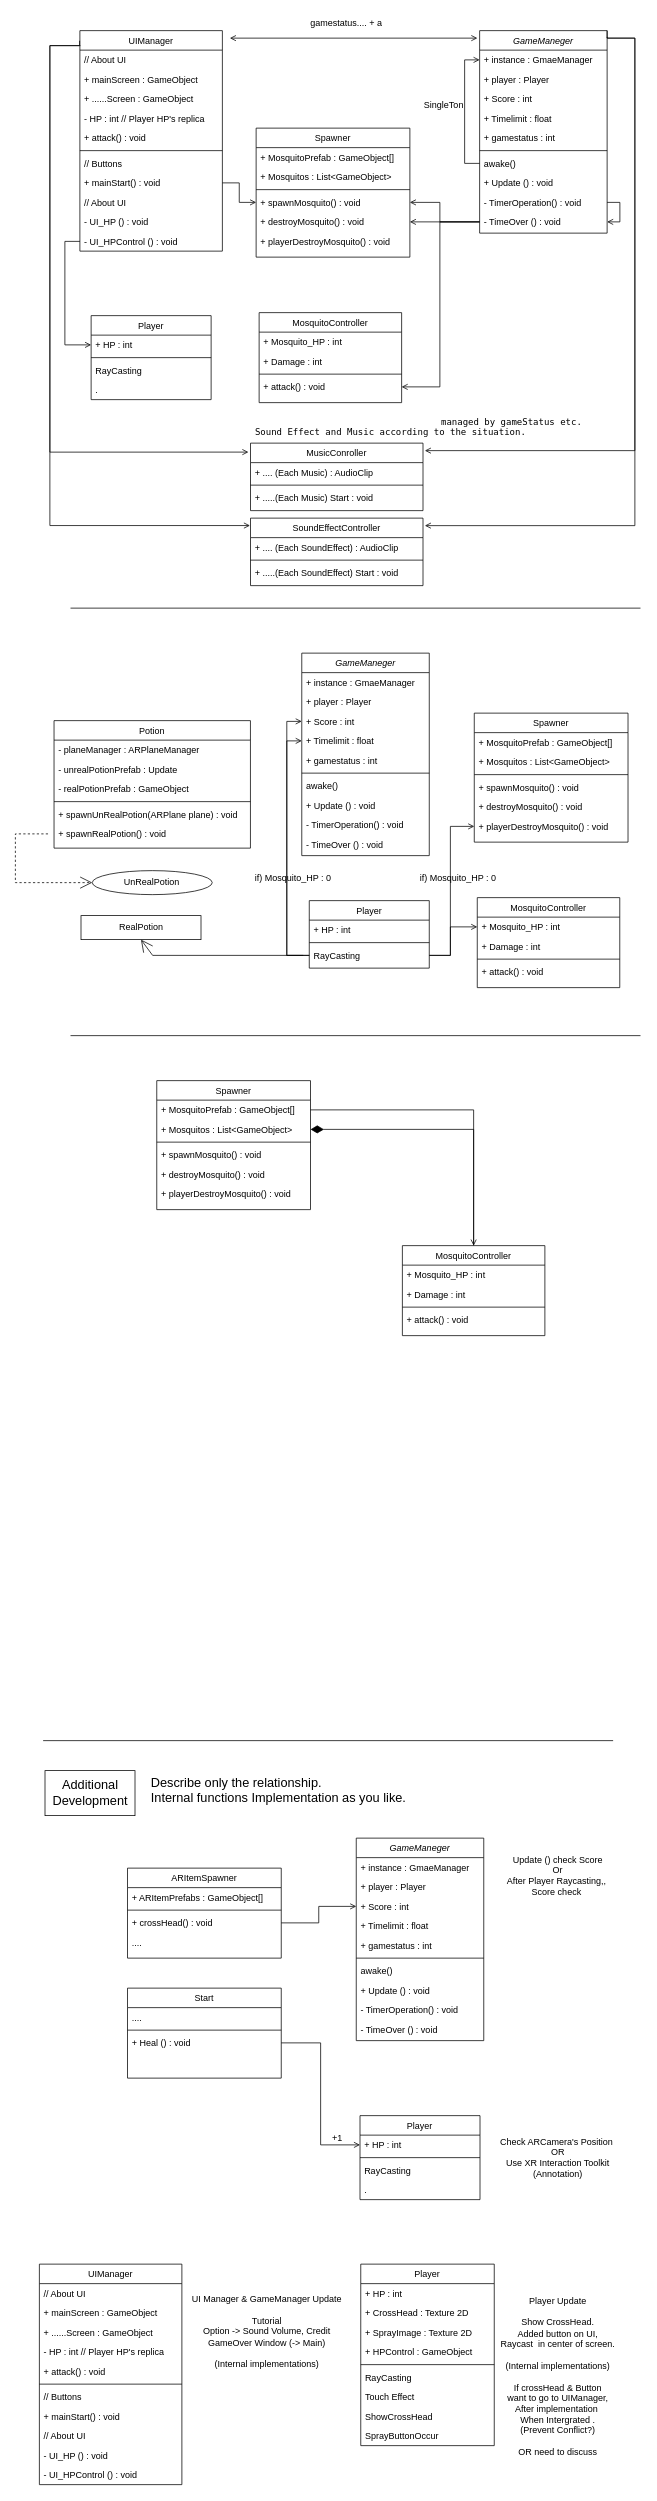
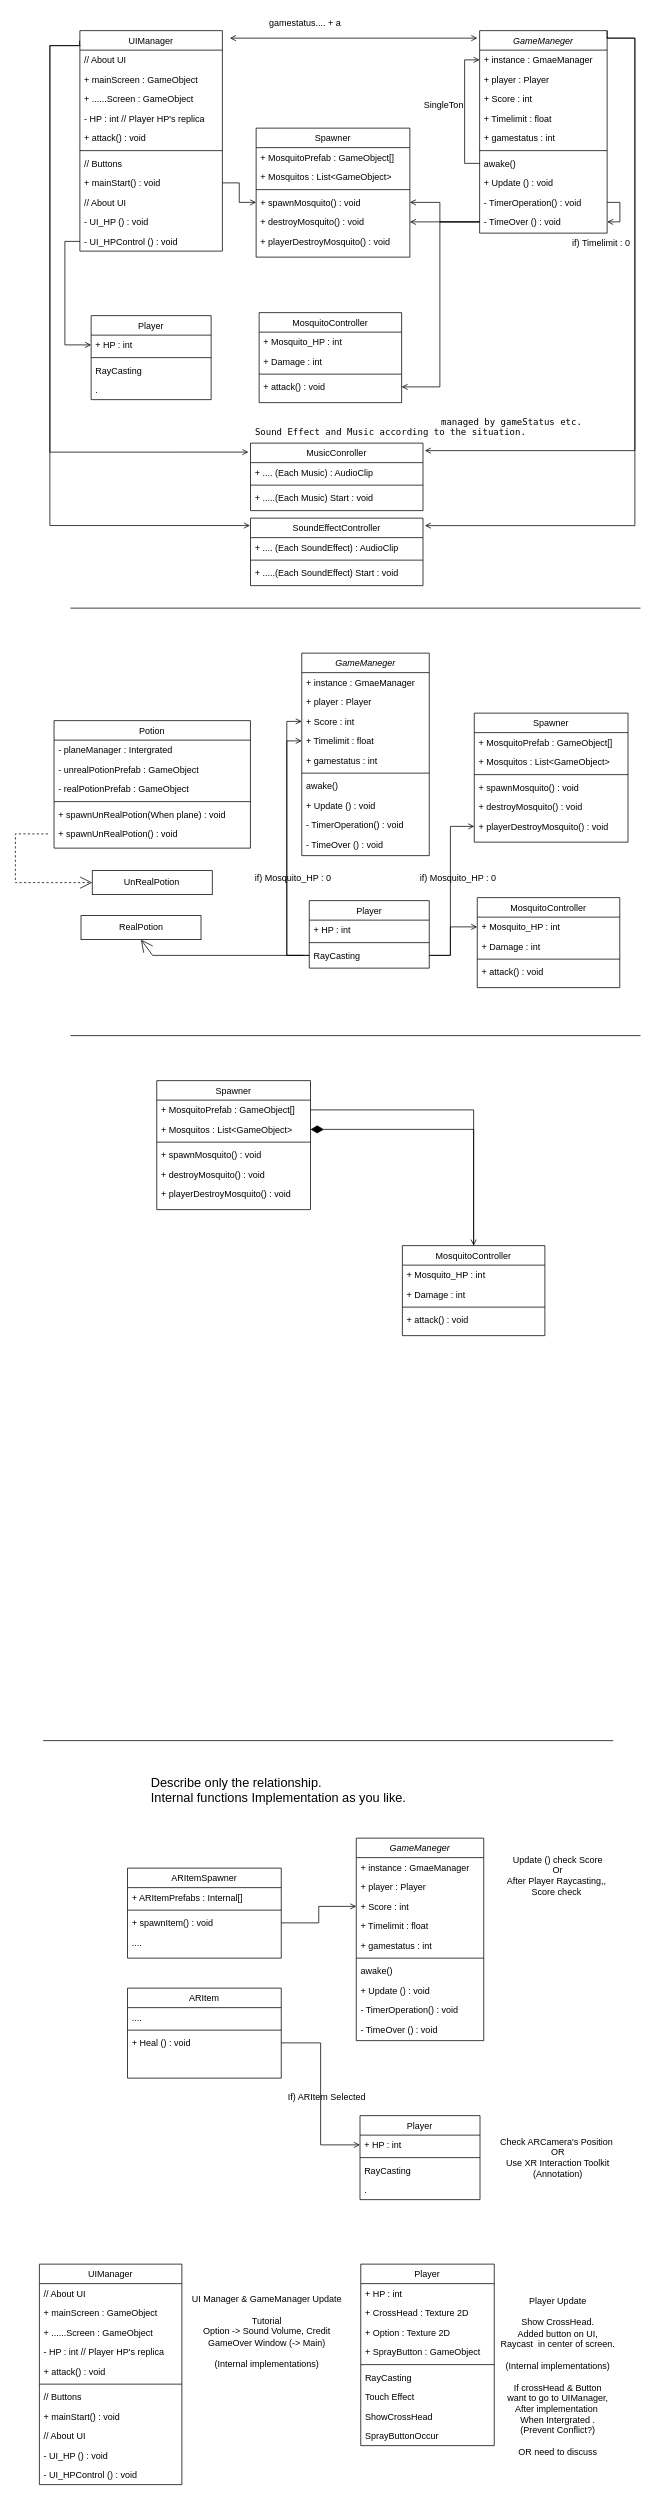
node "gamestatus.... + a": moved (346, 23) -> (305, 23)
node "if) Timelimit : 0": added
node "- planeManager : ARPlaneManager": label "- planeManager : ARPlaneManager" -> "- planeManager : Intergrated"
node "- unrealPotionPrefab : Update": label "- unrealPotionPrefab : Update" -> "- unrealPotionPrefab : GameObject"
node "+ spawnUnRealPotion(ARPlane plane) : void": label "+ spawnUnRealPotion(ARPlane plane) : void" -> "+ spawnUnRealPotion(When plane) : void"
node "+ spawnRealPotion() : void": label "+ spawnRealPotion() : void" -> "+ spawnUnRealPotion() : void"
node "UnRealPotion": shape ellipse -> rectangle
node "Additional Development": removed
node "+ ARItemPrefabs : GameObject[]": label "+ ARItemPrefabs : GameObject[]" -> "+ ARItemPrefabs : Internal[]"
node "+ crossHead() : void": label "+ crossHead() : void" -> "+ spawnItem() : void"
node "Start": label "Start" -> "ARItem"
node "If) ARItem Selected": added
node "+1": removed
node "+ SprayImage : Texture 2D": label "+ SprayImage : Texture 2D" -> "+ Option : Texture 2D"
node "+ HPControl : GameObject": label "+ HPControl : GameObject" -> "+ SprayButton : GameObject"
